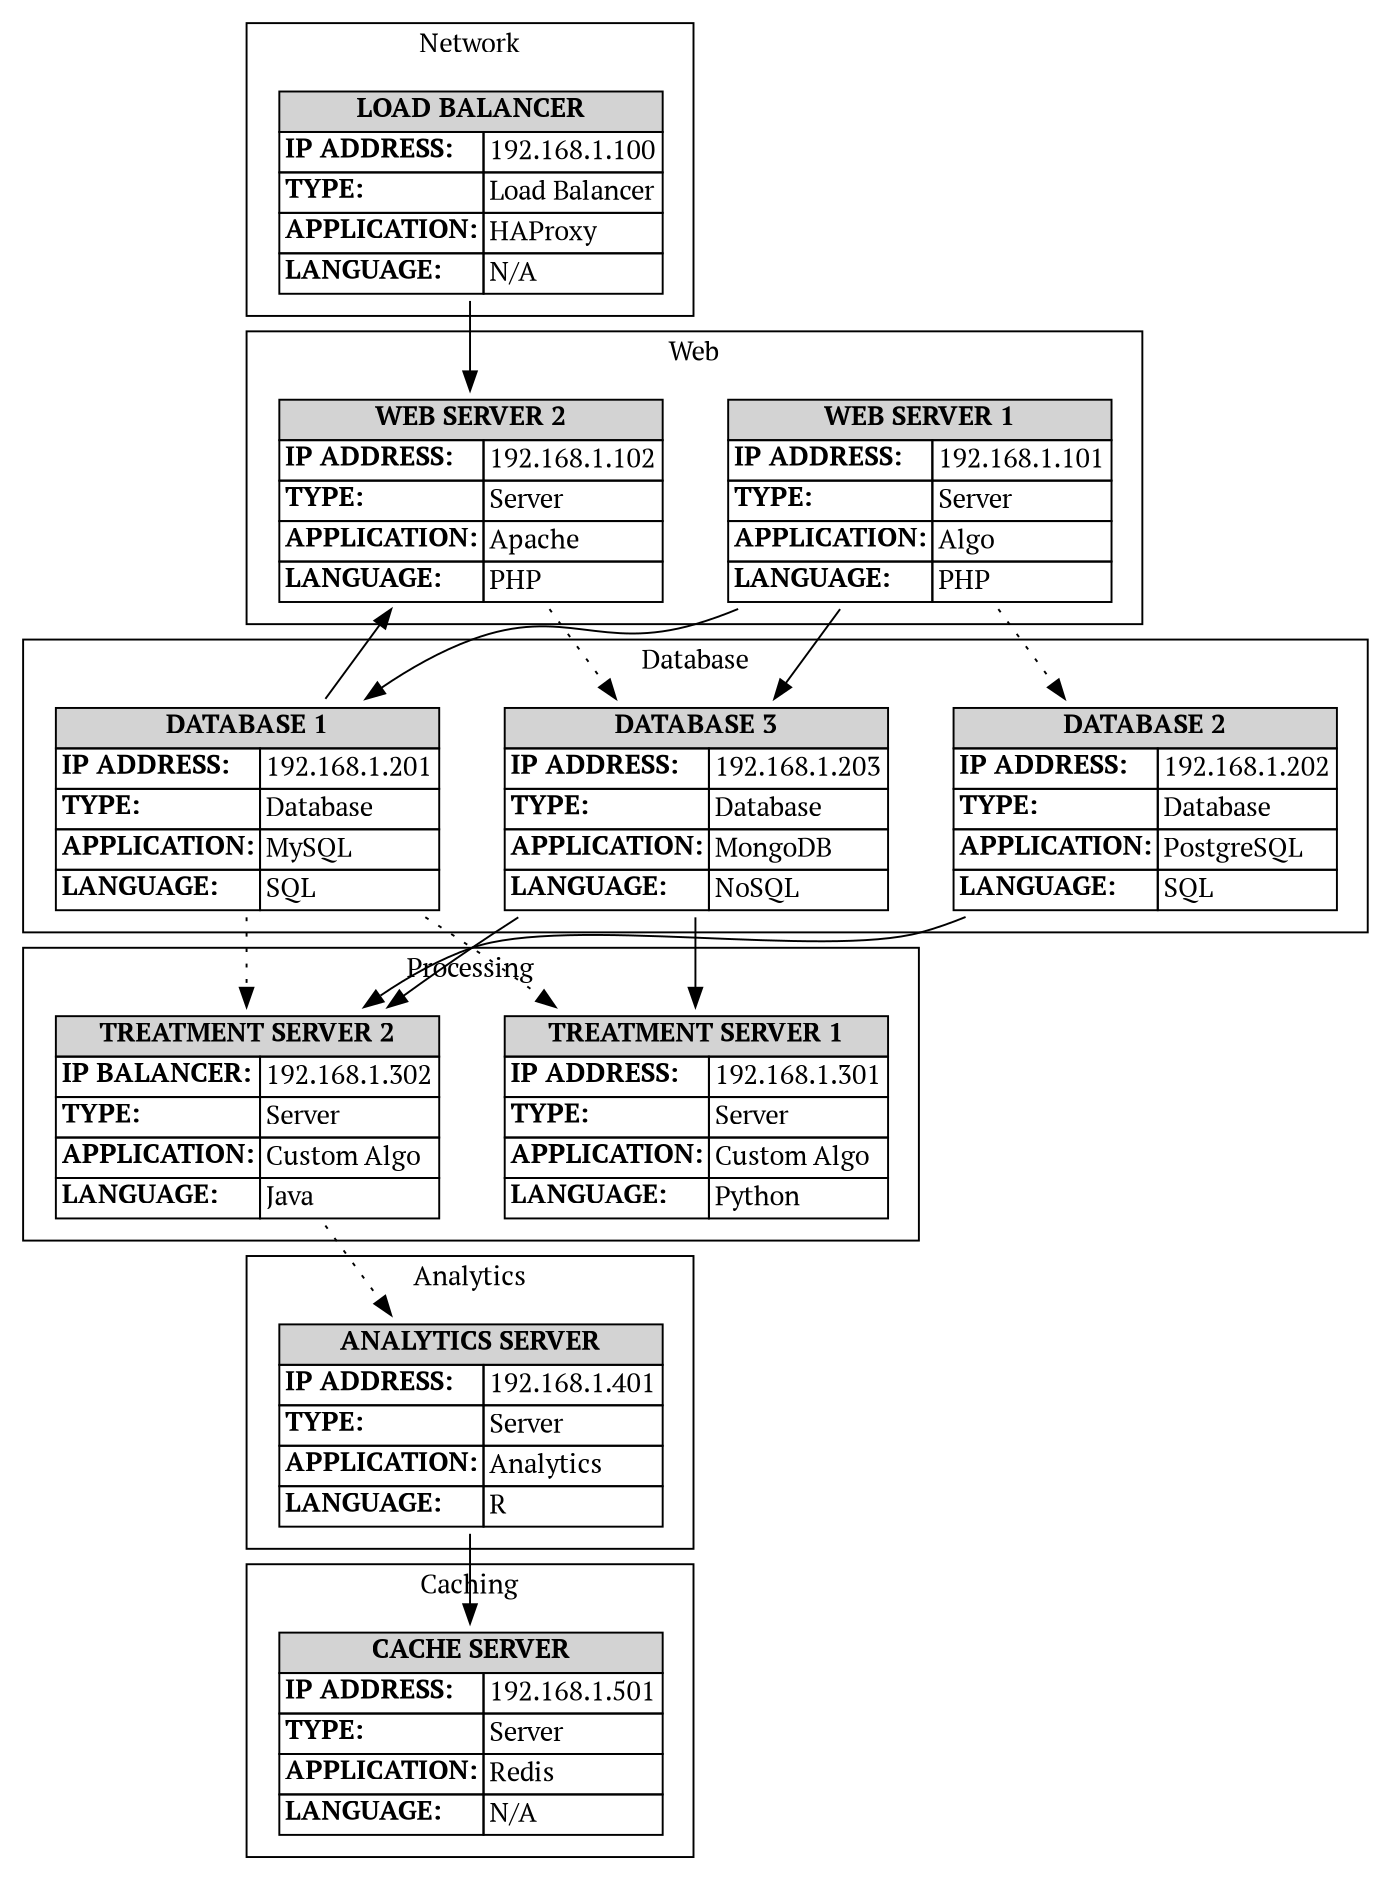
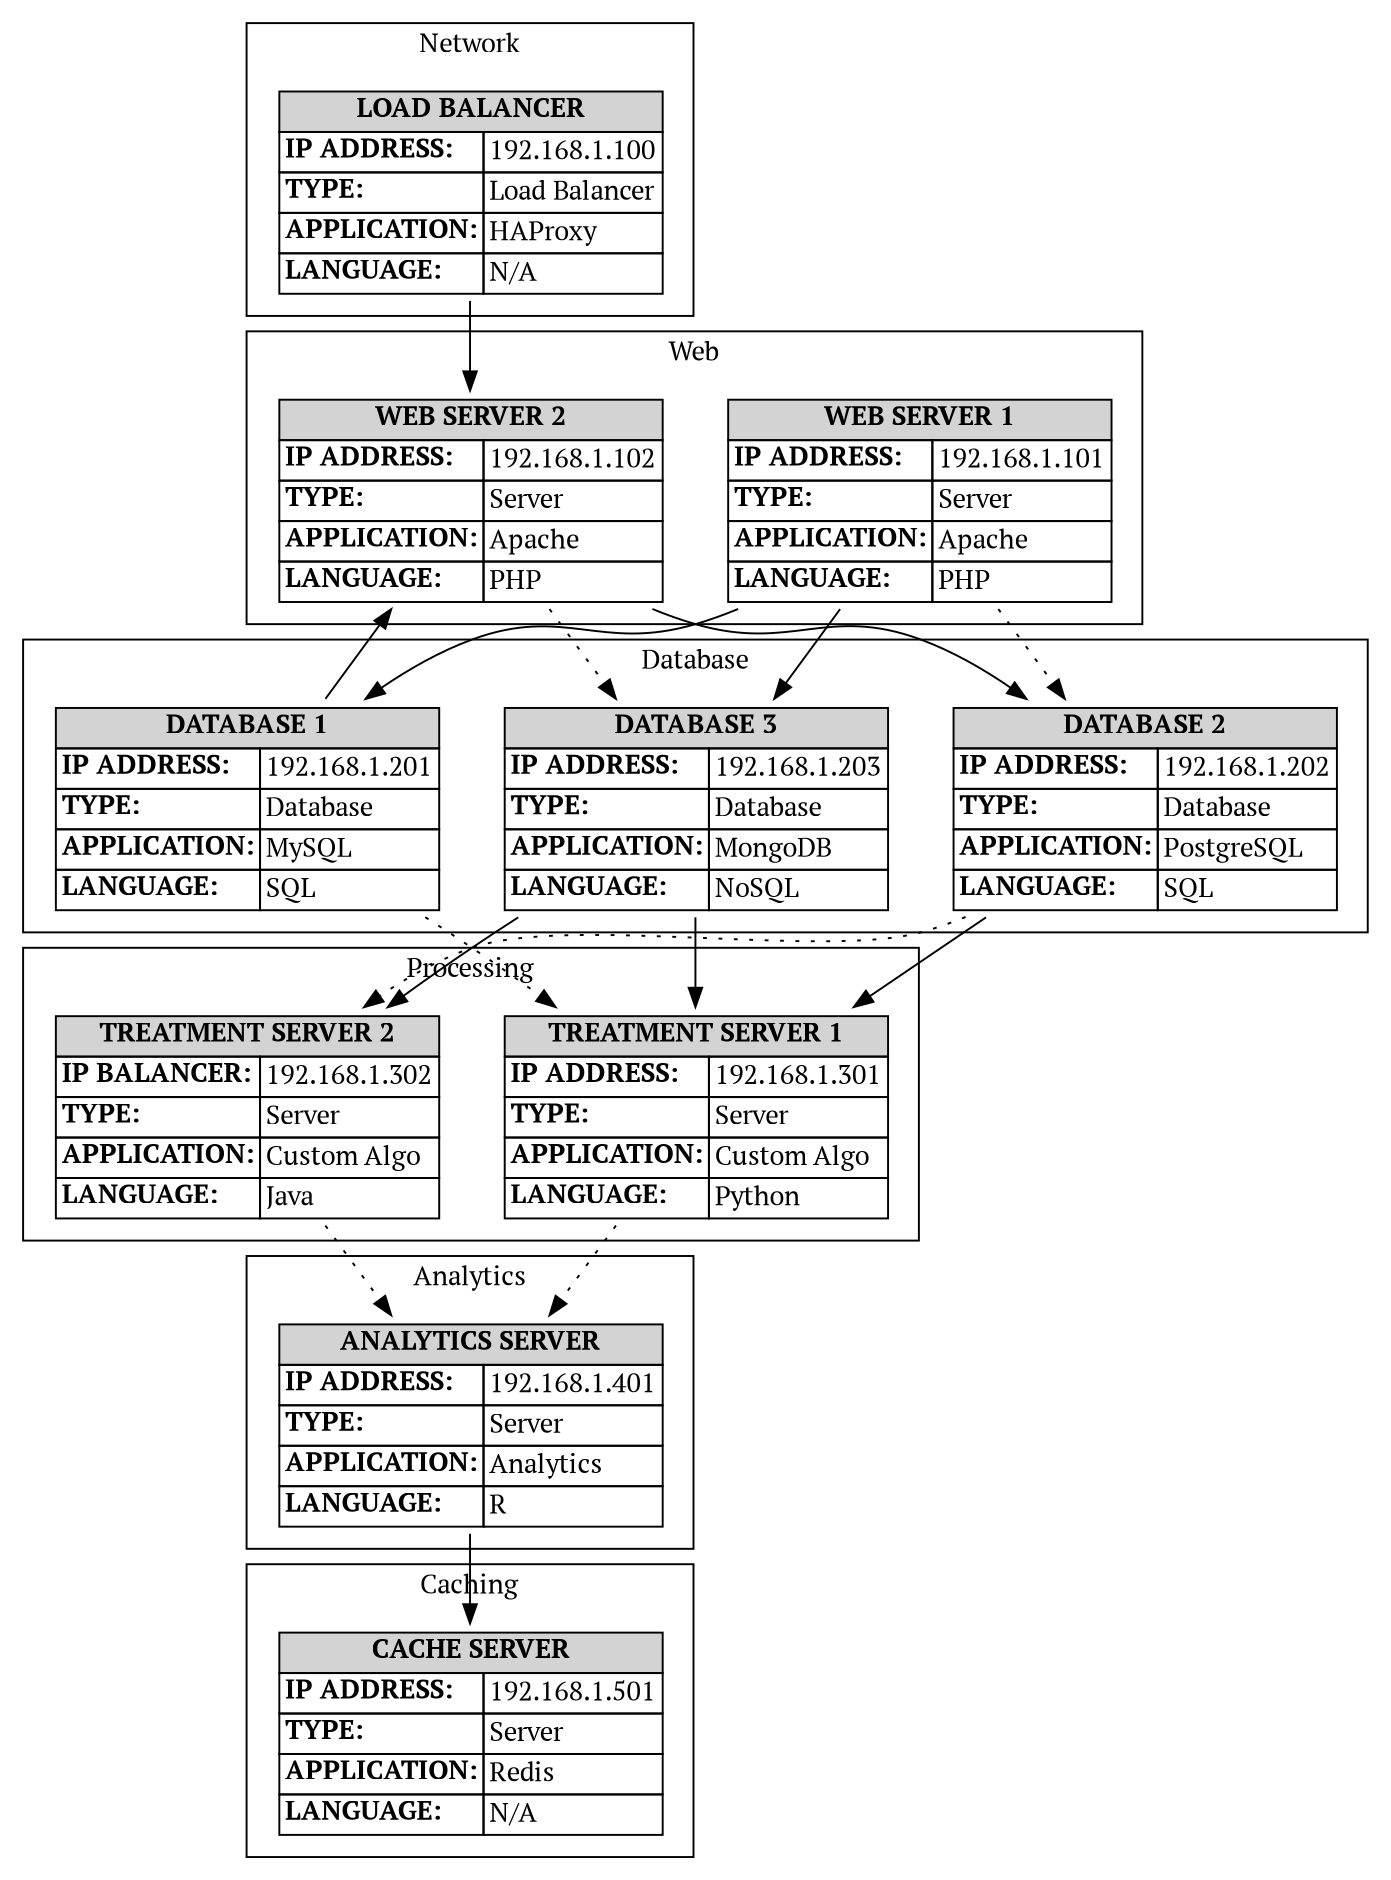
node "WEB SERVER 1": text "Algo" -> "Apache"
edge "WEB SERVER 2" -> "DATABASE 2": added
edge "DATABASE 2" -> "TREATMENT SERVER 2": style solid -> dotted
edge "DATABASE 2" -> "TREATMENT SERVER 1": added
edge "DATABASE 1" -> "TREATMENT SERVER 2": removed
edge "TREATMENT SERVER 1" -> "ANALYTICS SERVER": added
